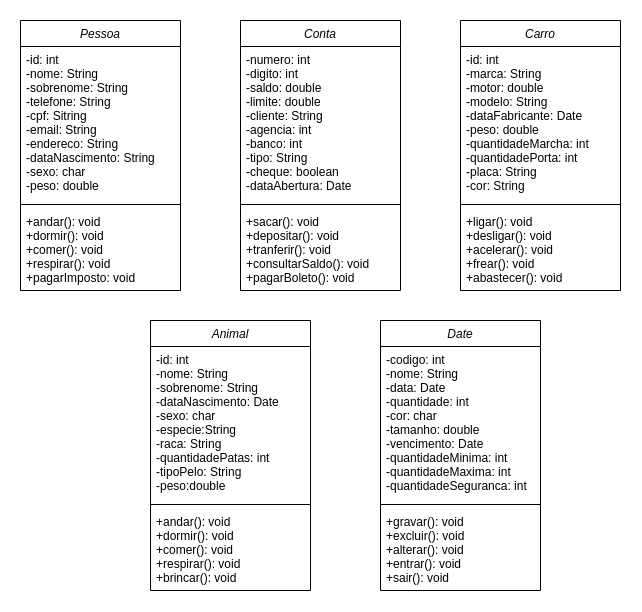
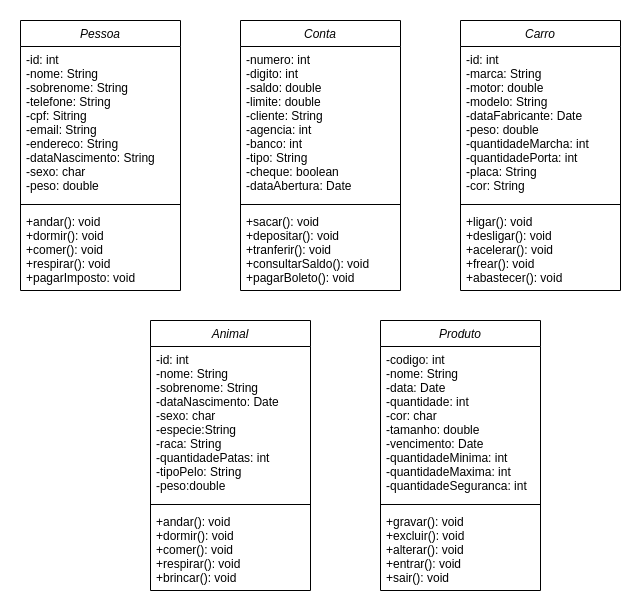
node "Date": label "Date" -> "Produto"
